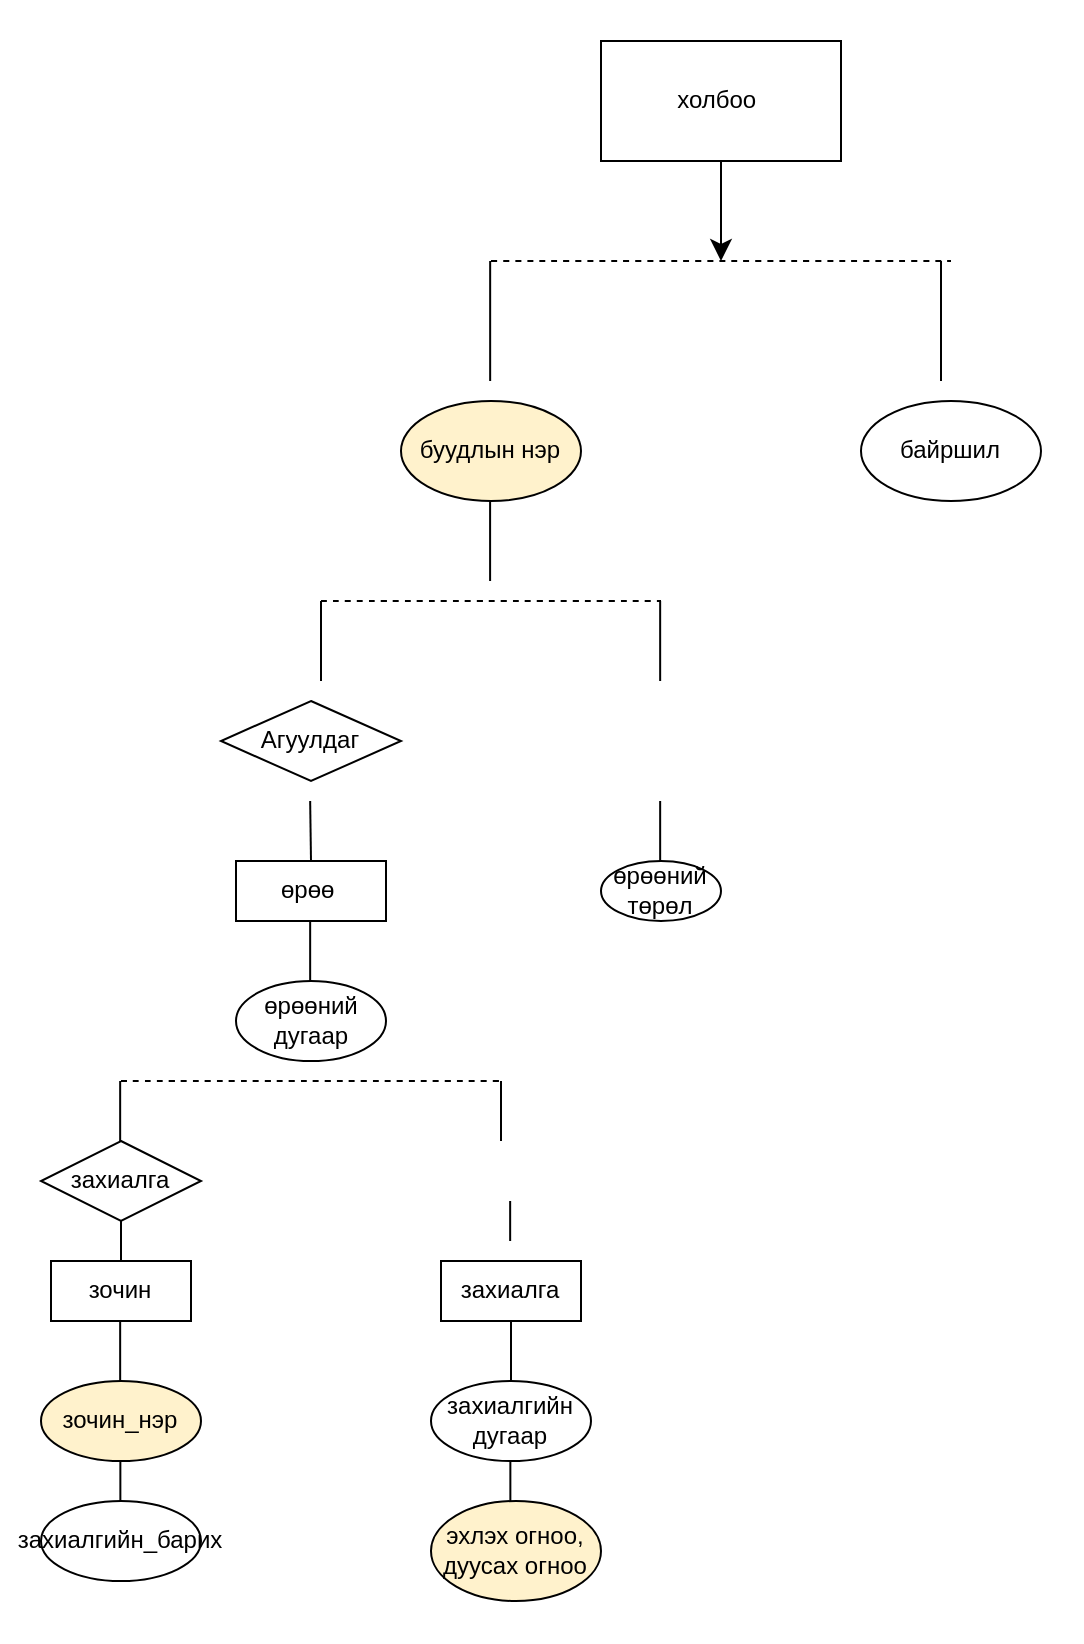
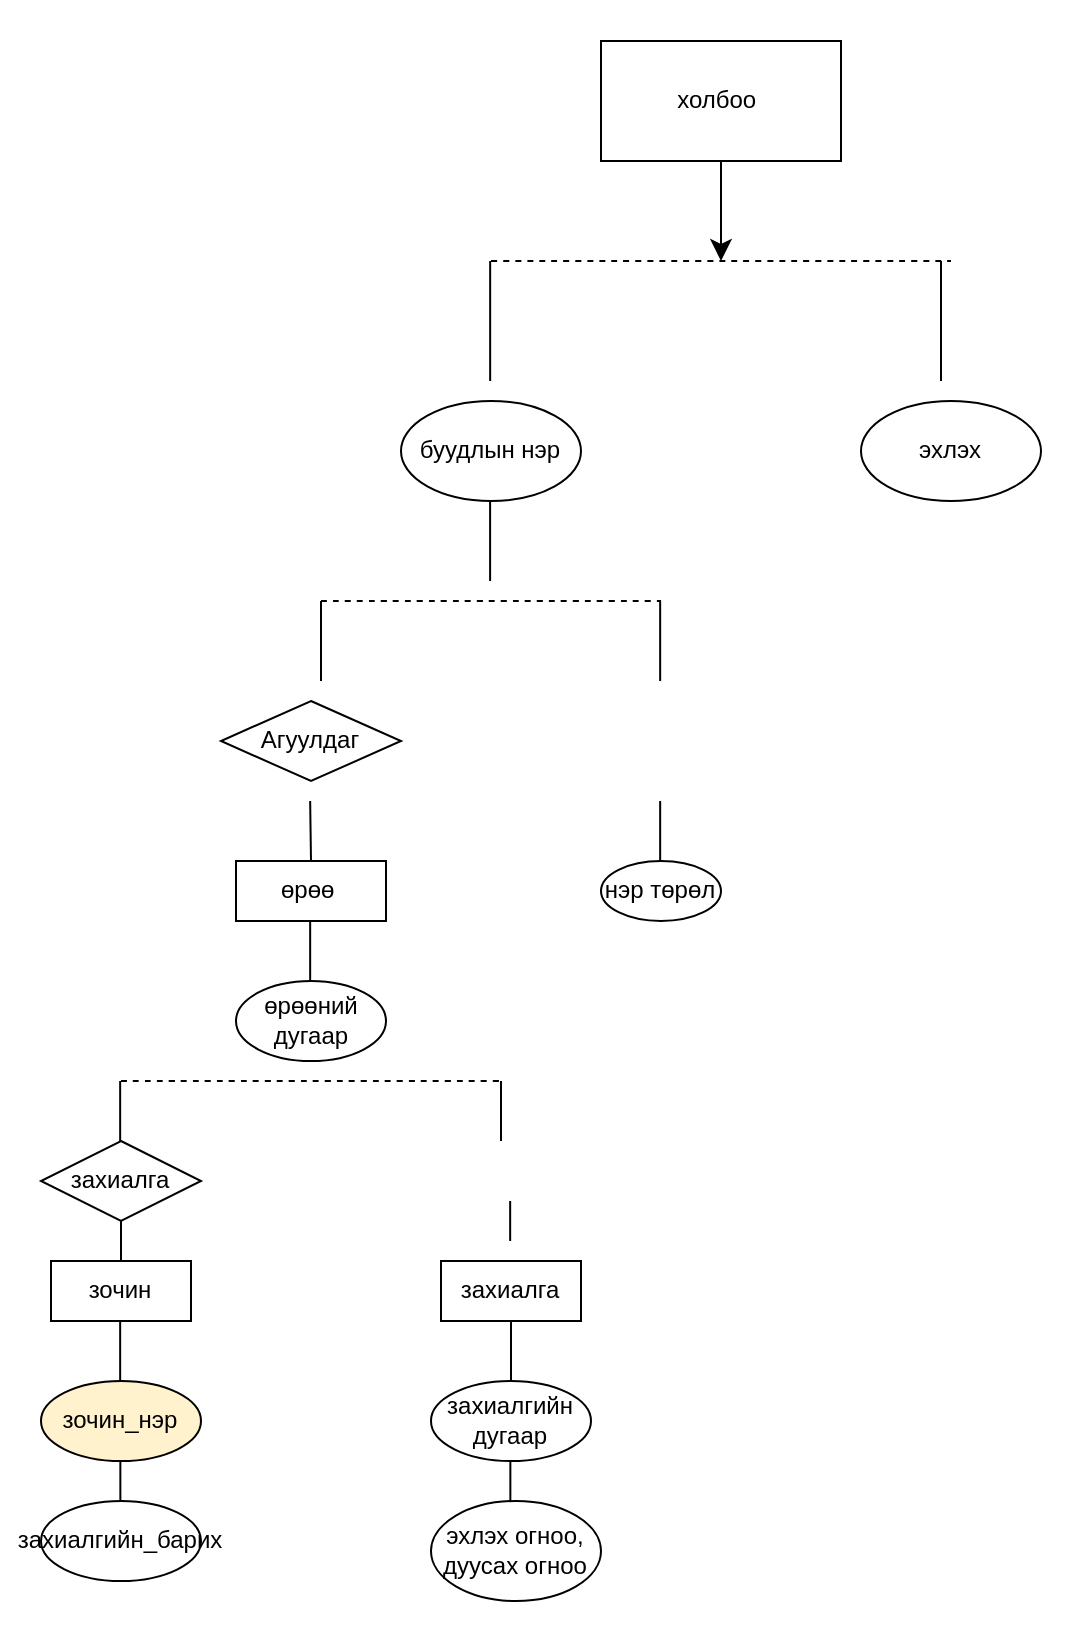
node "буудлын нэр": fillcolor #fff2cc -> #ffffff
node "байршил": label "байршил" -> "эхлэх"
node "өрөөний төрөл": label "өрөөний төрөл" -> "нэр төрөл"
node "эхлэх огноо, дуусах огноо": fillcolor #fff2cc -> #ffffff
